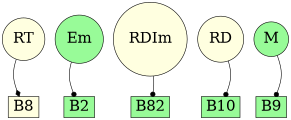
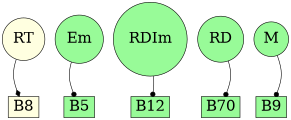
node "RDIm": fillcolor lightyellow -> palegreen
node "RD": fillcolor lightyellow -> palegreen
node "B2": label "B2" -> "B5"
node "B82": label "B82" -> "B12"
node "B10": label "B10" -> "B70"
